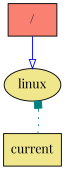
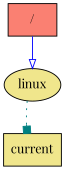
edge "current" -> "linux": reversed
